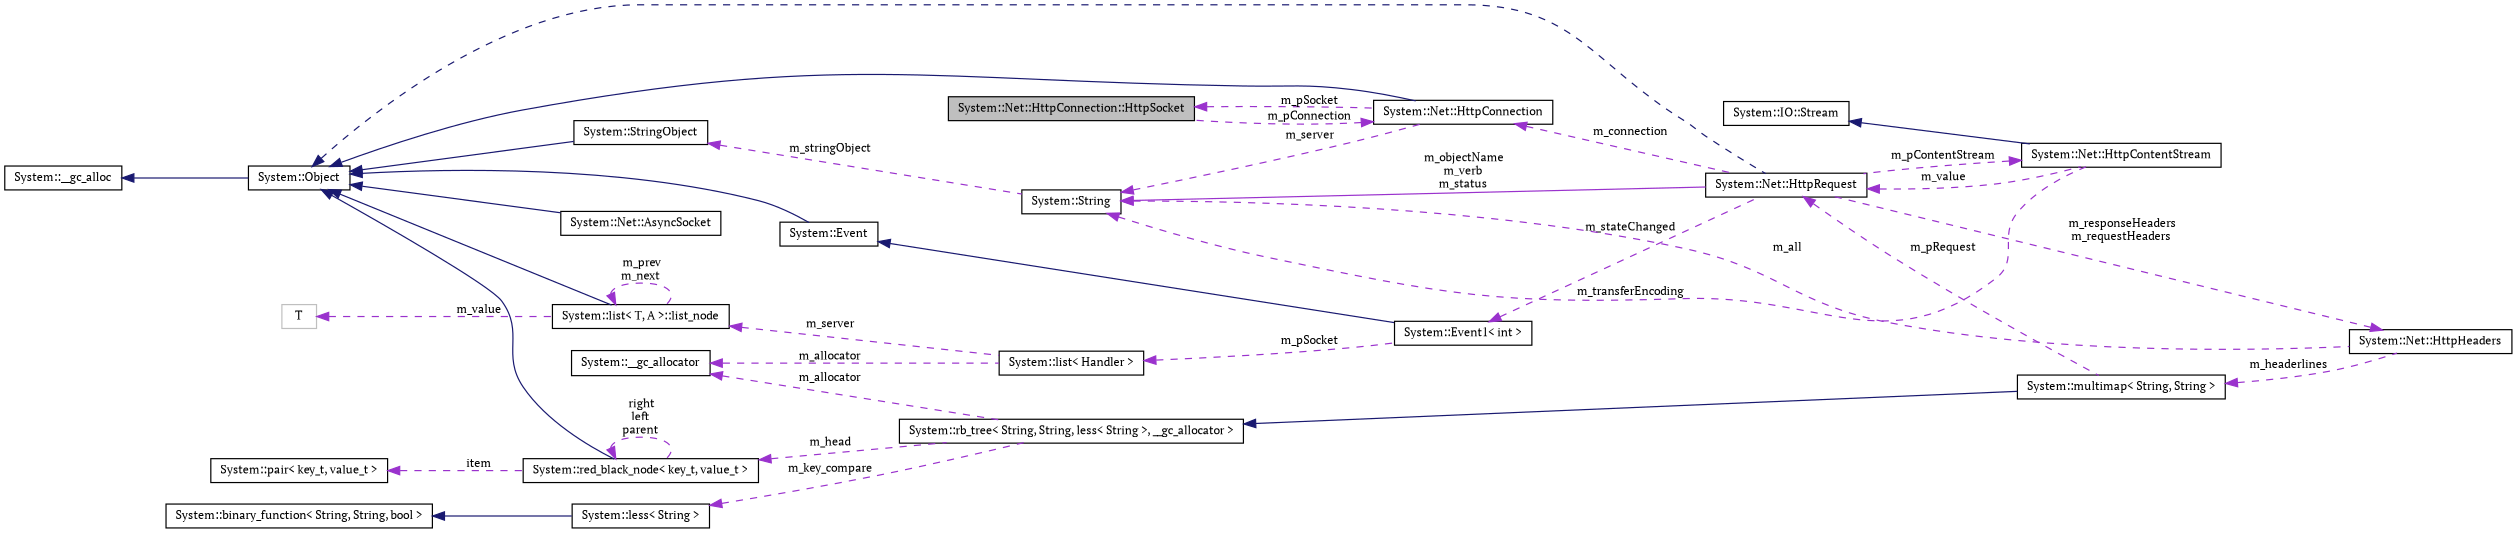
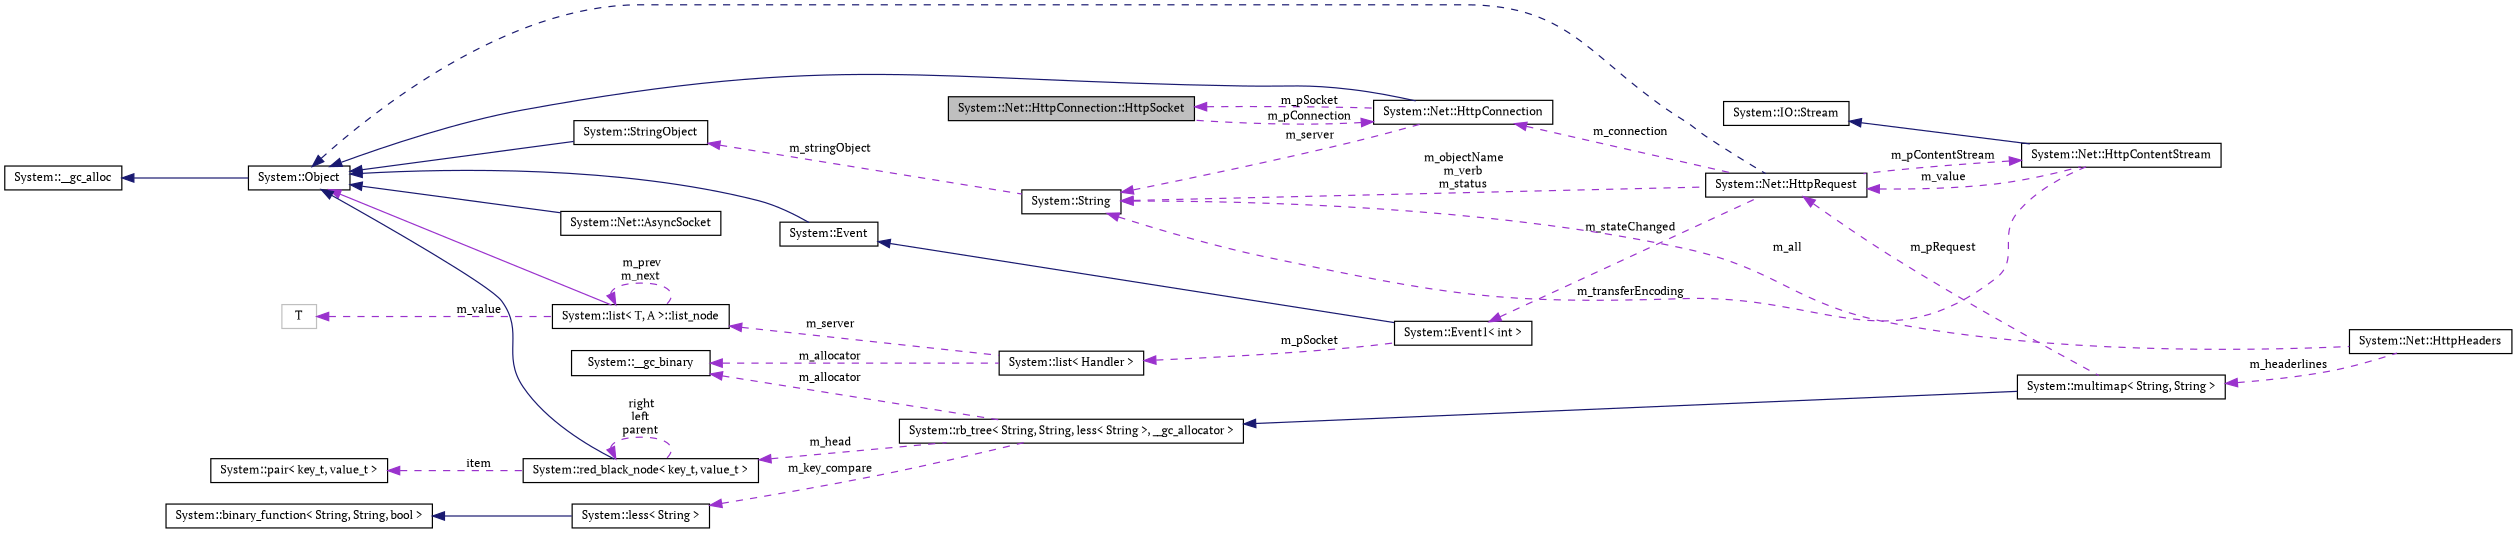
edge "System::Net::HttpRequest" -> "System::String": style solid -> dashed
edge "System::list< T, A >::list_node" -> "System::Object": color midnightblue -> darkorchid3
edge "System::Net::HttpRequest" -> "System::Net::HttpHeaders": removed, label "m_responseHeaders m_requestHeaders"
node "System::__gc_allocator": label "System::__gc_allocator" -> "System::__gc_binary"
